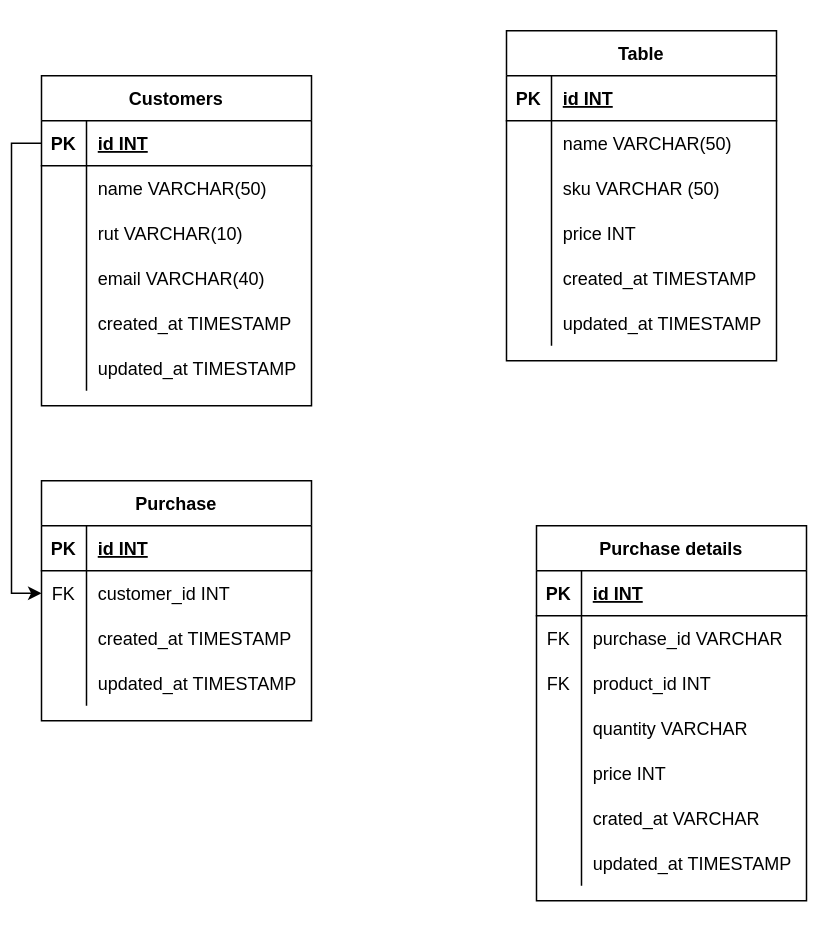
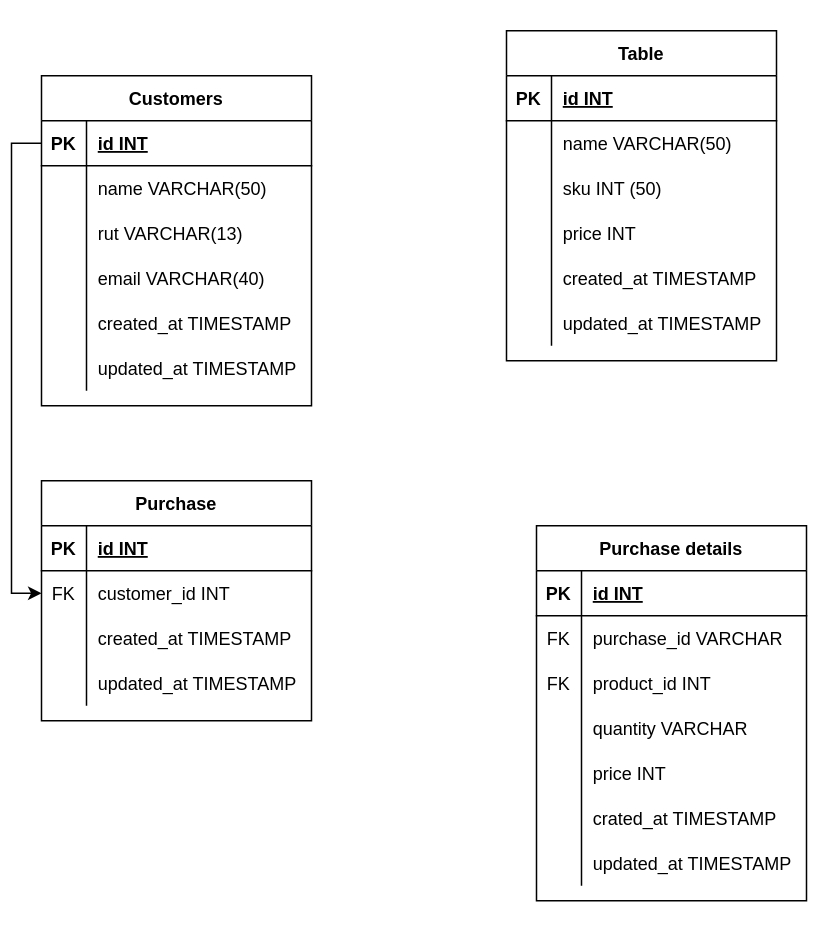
node "sku VARCHAR (50)": label "sku VARCHAR (50)" -> "sku INT (50)"
node "rut VARCHAR(10)": label "rut VARCHAR(10)" -> "rut VARCHAR(13)"
node "crated_at VARCHAR": label "crated_at VARCHAR" -> "crated_at TIMESTAMP"
